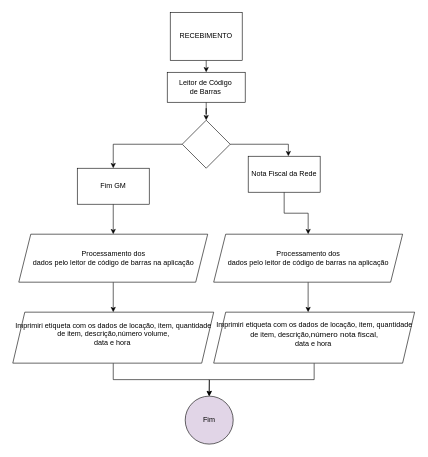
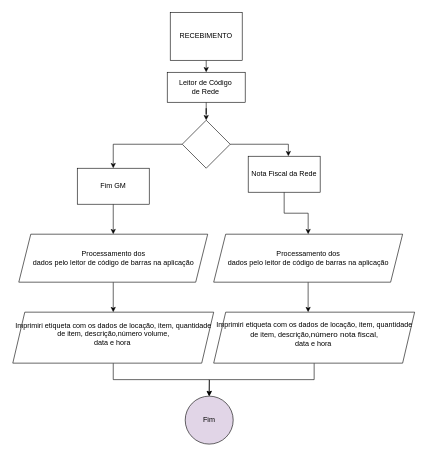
node "Leitor de Código de Barras": label "Leitor de Código de Barras" -> "Leitor de Código de Rede"
